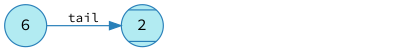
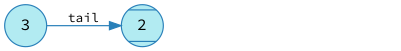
node "6": label "6" -> "3"
